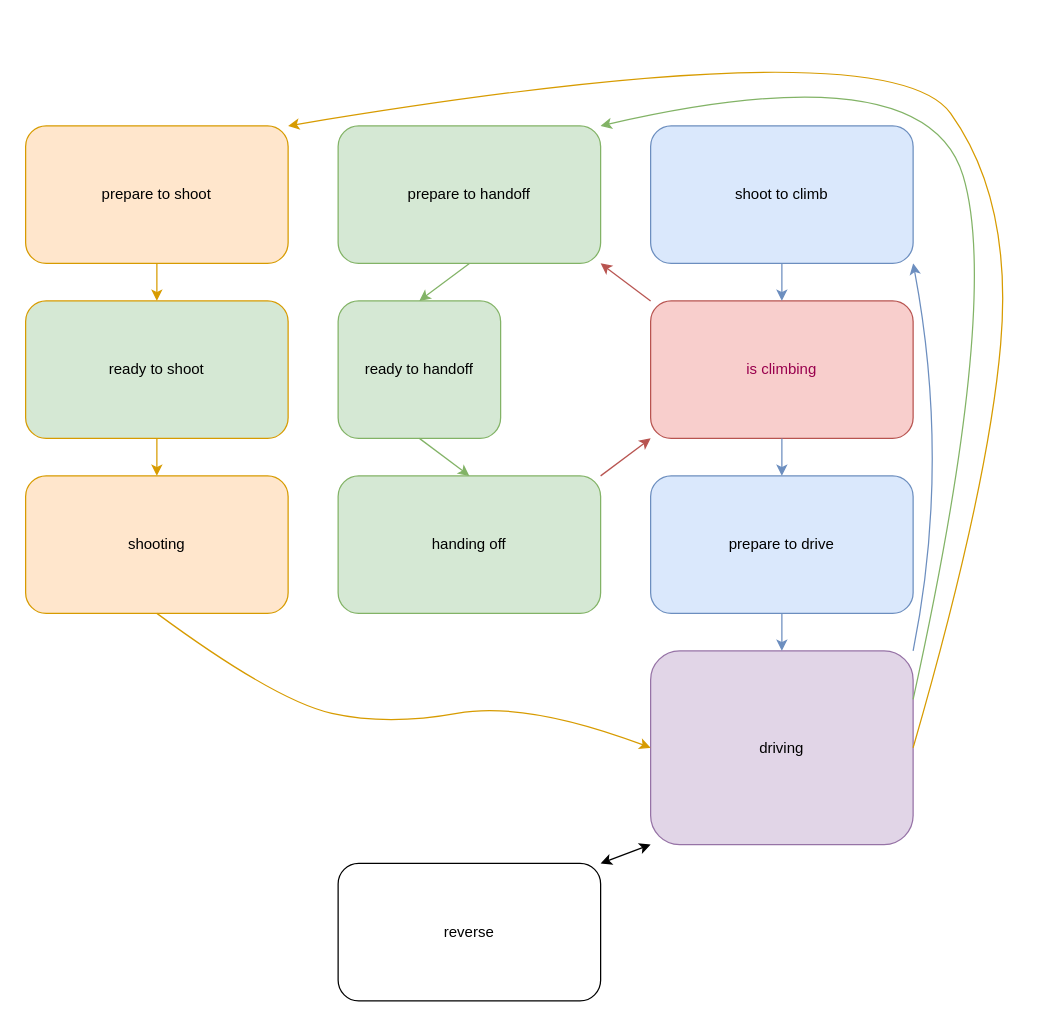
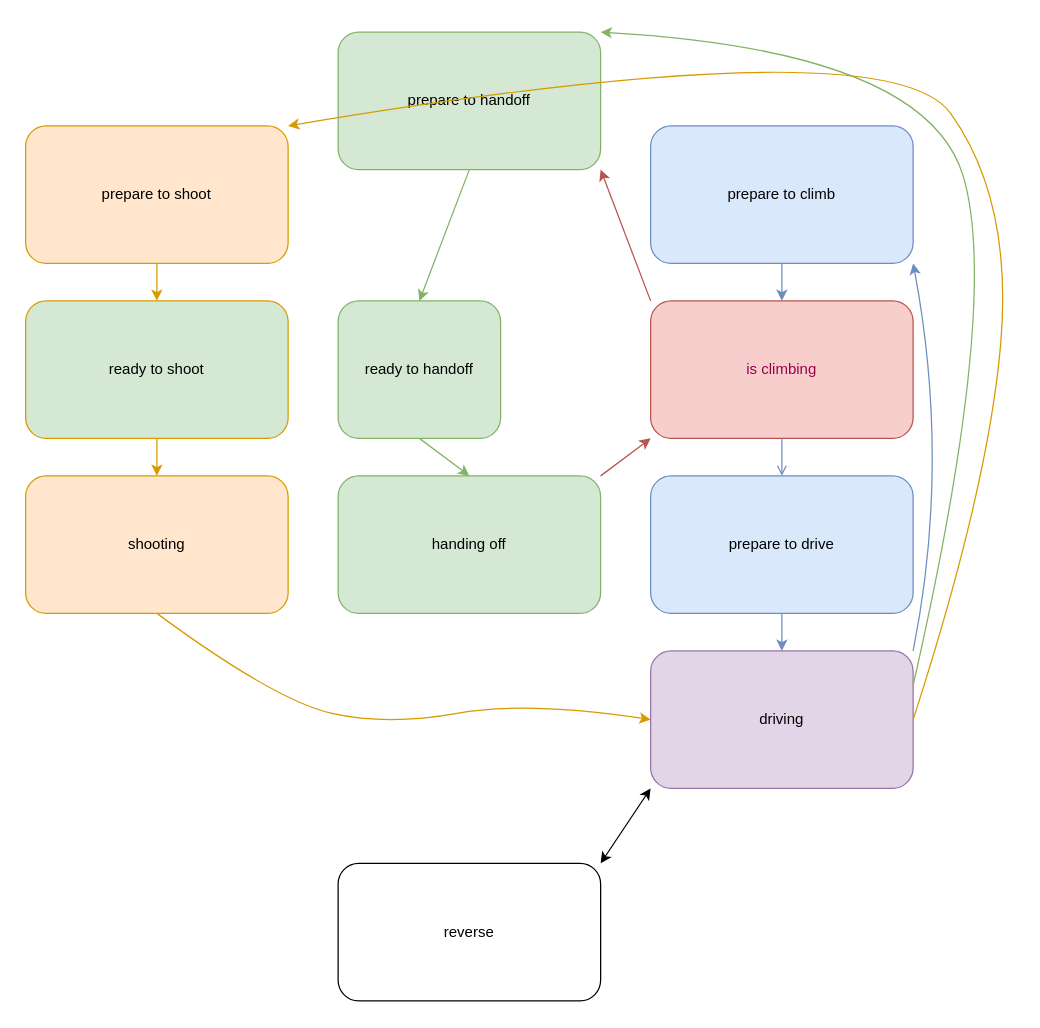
node "prepare to handoff": moved (469, 194) -> (469, 101)
node "shoot to climb": label "shoot to climb" -> "prepare to climb"
edge "is climbing" -> "prepare to drive": arrowhead classic -> open
node "driving": size 263x194 -> 263x138
